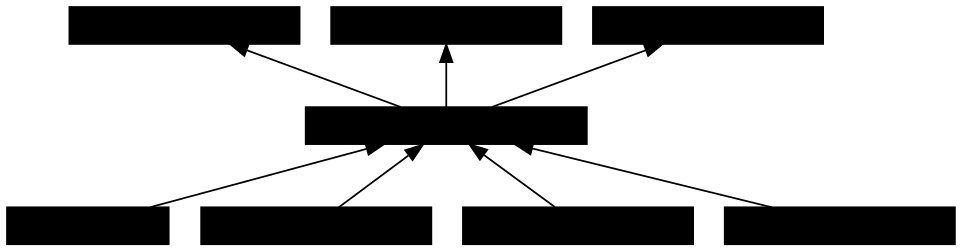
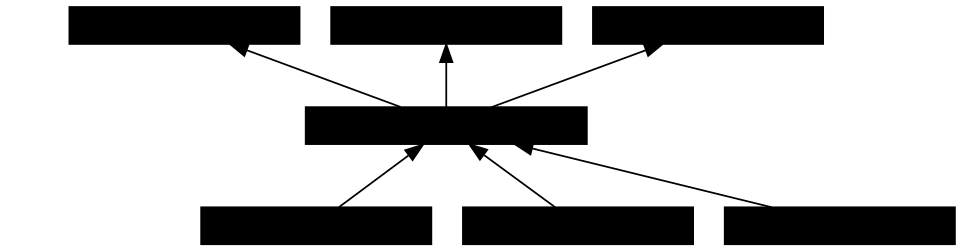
node "tl{$s$}{(1)}": removed
